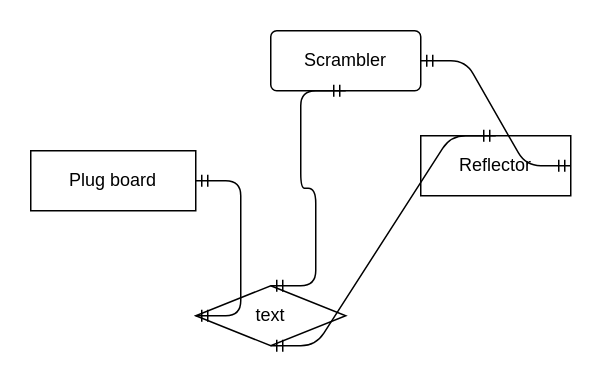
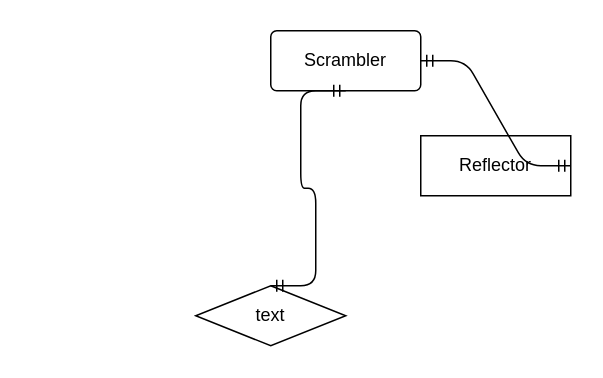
node "Plug board": removed
edge "Plug board" -- "text": removed
edge "Reflector" -- "text": removed
